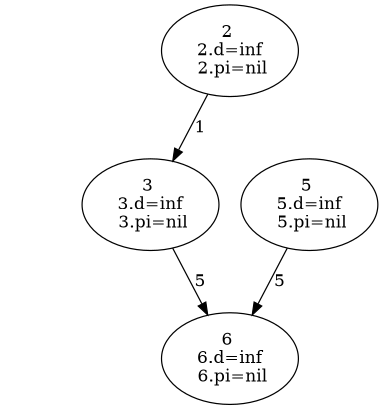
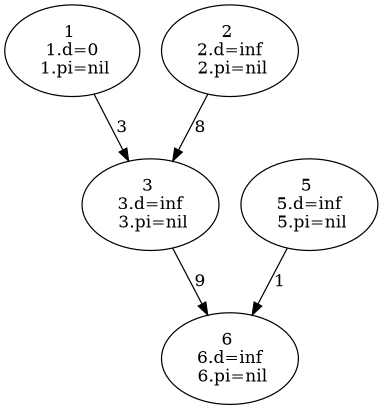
node "1 1.d=0 1.pi=nil": added
edge "2 2.d=inf 2.pi=nil" -> "3 3.d=inf 3.pi=nil": label "1" -> "8"
edge "3 3.d=inf 3.pi=nil" -> "6 6.d=inf 6.pi=nil": label "5" -> "9"
edge "5 5.d=inf 5.pi=nil" -> "6 6.d=inf 6.pi=nil": label "5" -> "1"
